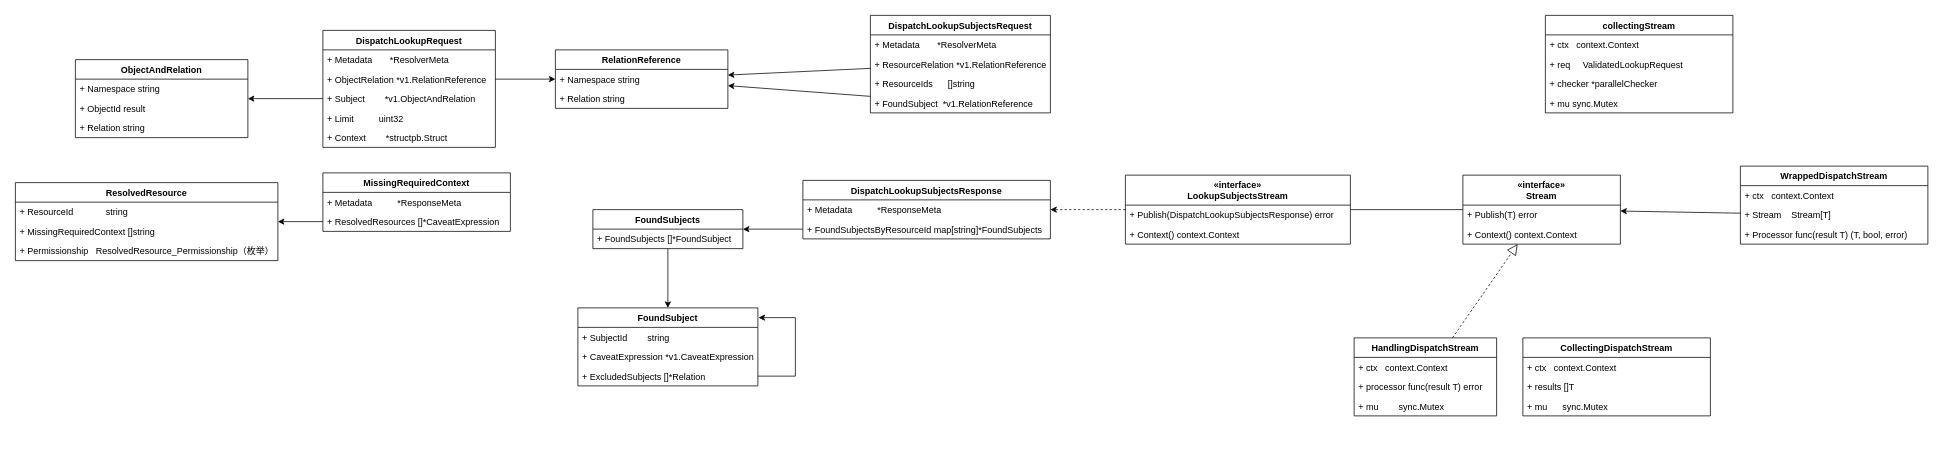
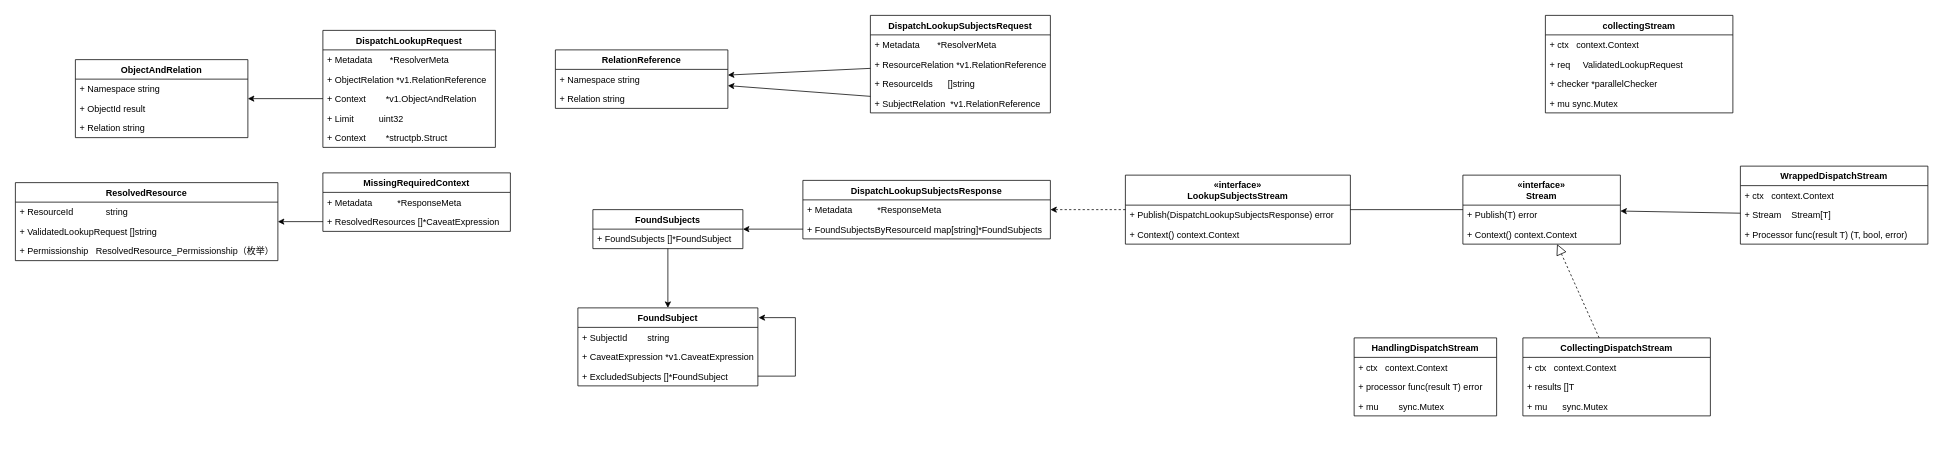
edge "+ ObjectRelation *v1.RelationReference" -> "RelationReference": removed
node "+ Subject *v1.ObjectAndRelation": label "+ Subject *v1.ObjectAndRelation" -> "+ Context *v1.ObjectAndRelation"
node "+ FoundSubject *v1.RelationReference": label "+ FoundSubject *v1.RelationReference" -> "+ SubjectRelation *v1.RelationReference"
node "+ MissingRequiredContext []string": label "+ MissingRequiredContext []string" -> "+ ValidatedLookupRequest []string"
edge "HandlingDispatchStream" -> "«interface» Stream": removed
edge "CollectingDispatchStream" -> "«interface» Stream": added
node "+ ExcludedSubjects []*Relation": label "+ ExcludedSubjects []*Relation" -> "+ ExcludedSubjects []*FoundSubject"
